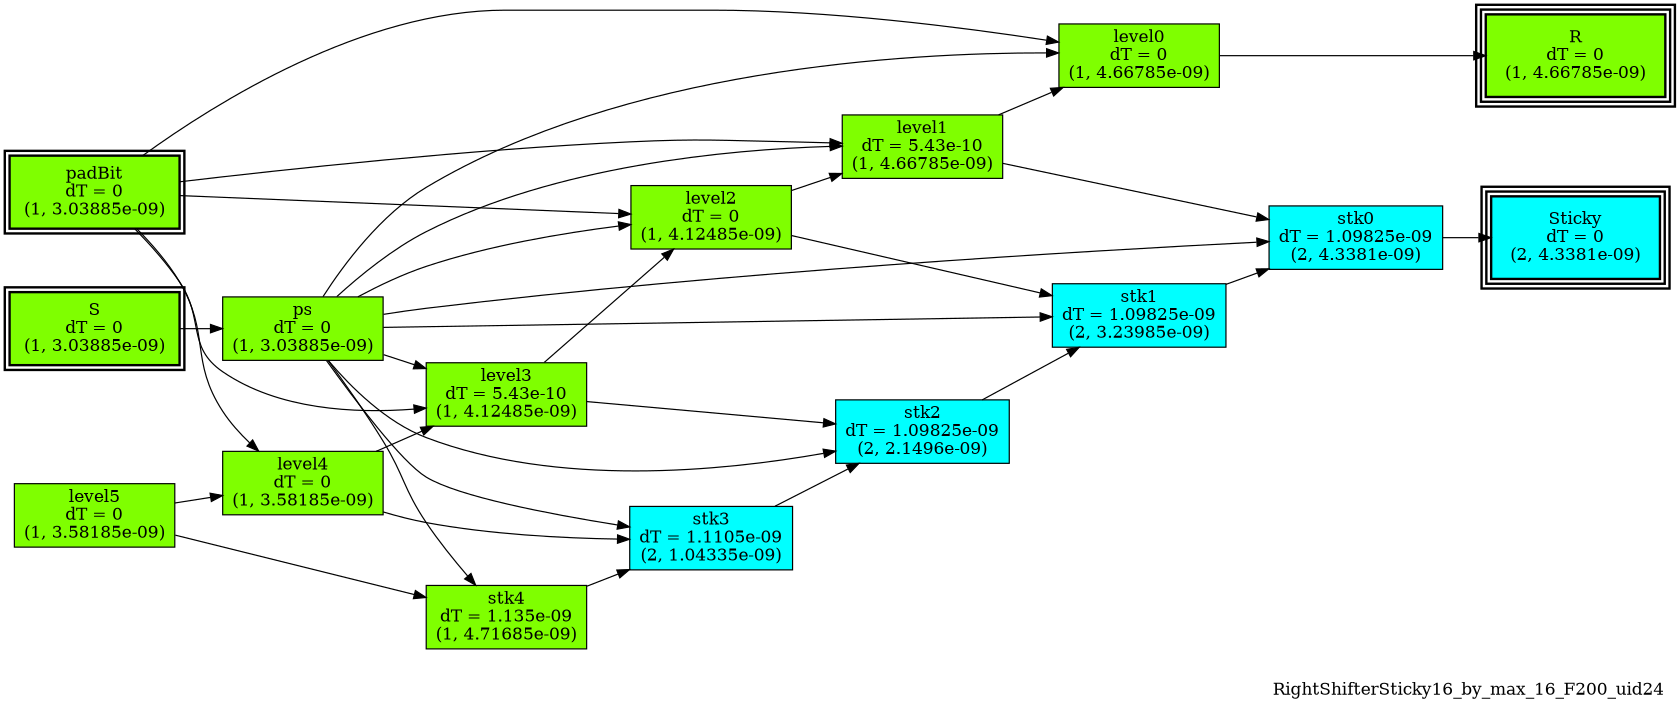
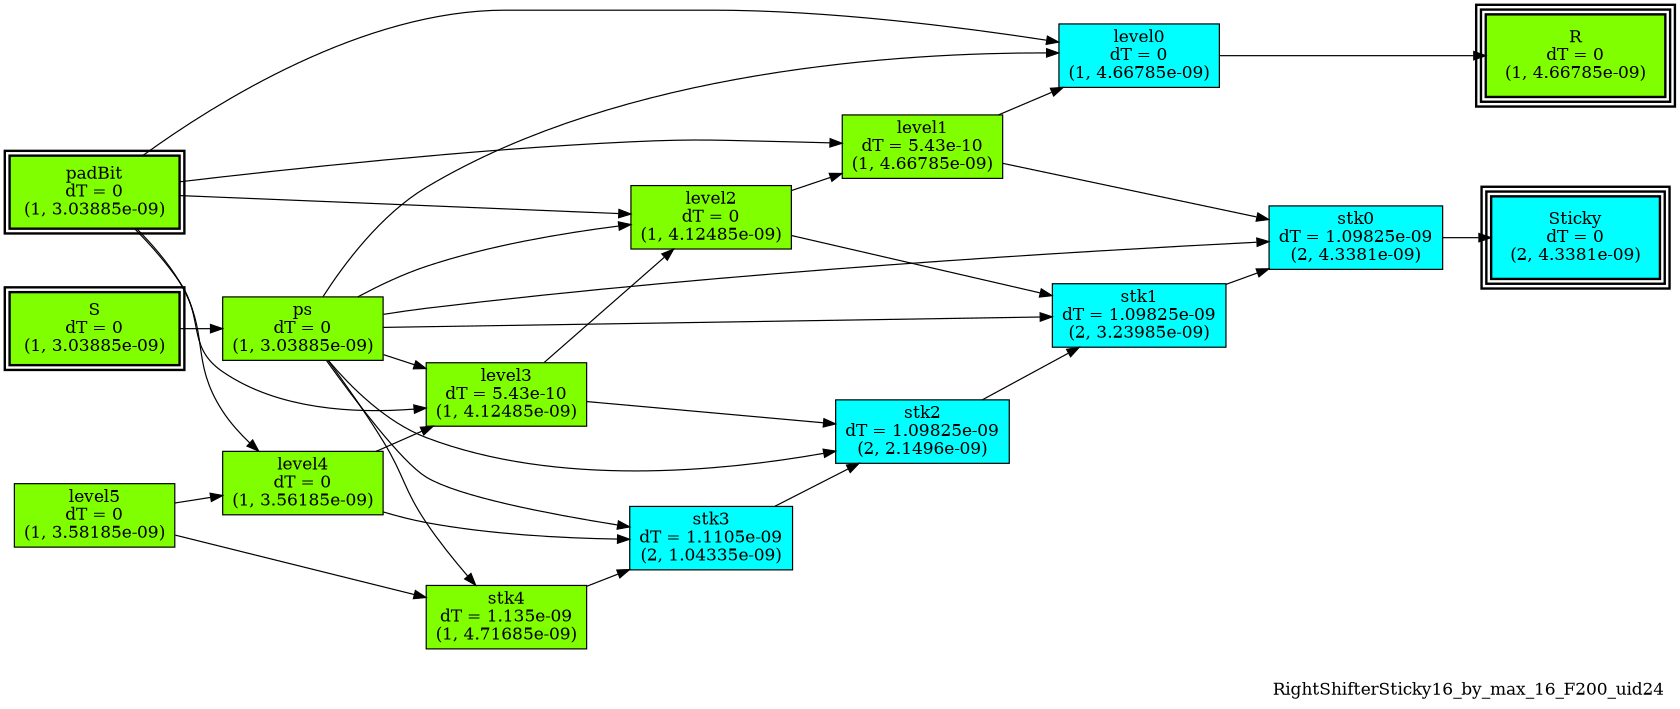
node "level0 dT = 0 (1, 4.66785e-09)": fillcolor chartreuse -> cyan
edge "ps dT = 0 (1, 3.03885e-09)" -> "level1 dT = 5.43e-10 (1, 4.66785e-09)": removed
node "level4 dT = 0 (1, 3.58185e-09)": label "level4 dT = 0 (1, 3.58185e-09)" -> "level4 dT = 0 (1, 3.56185e-09)"
